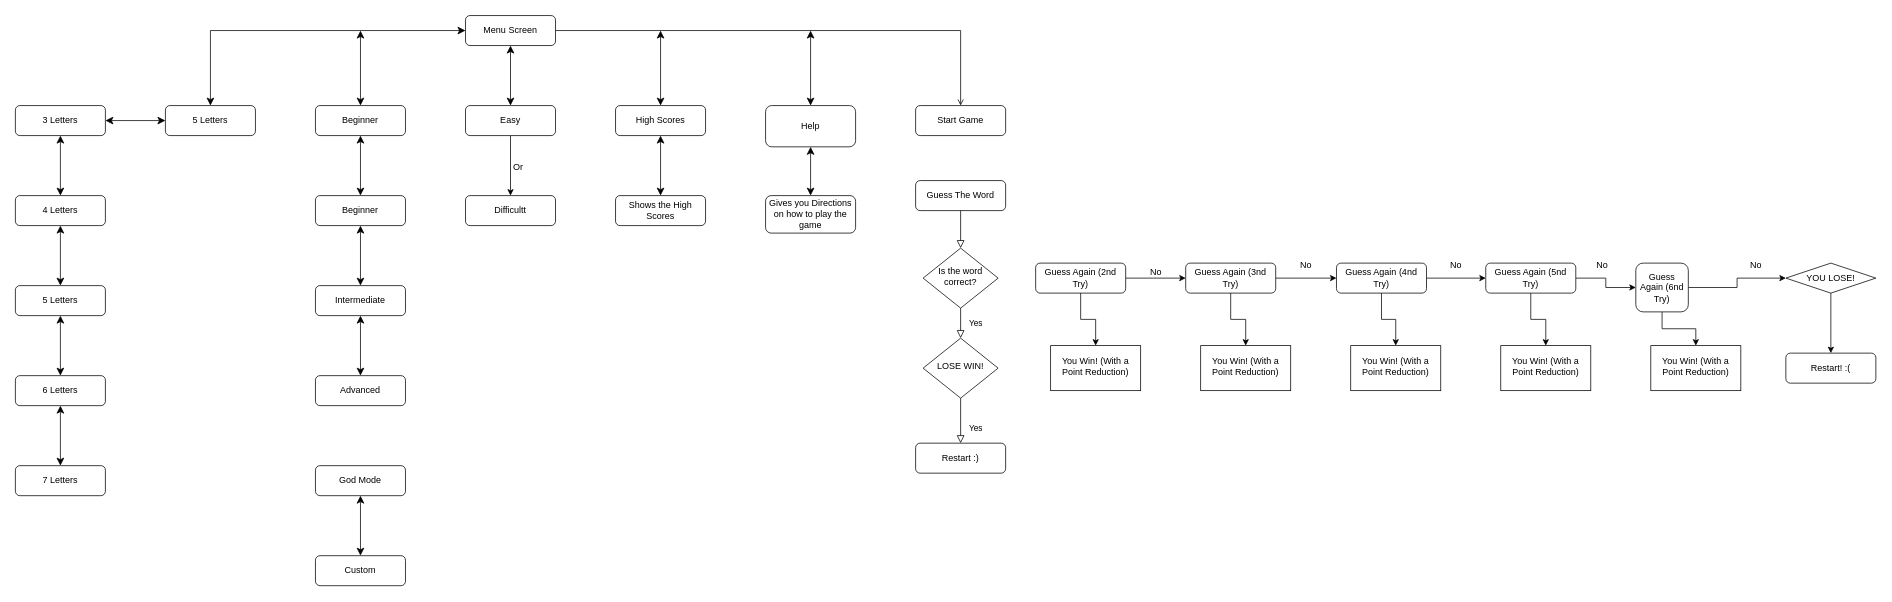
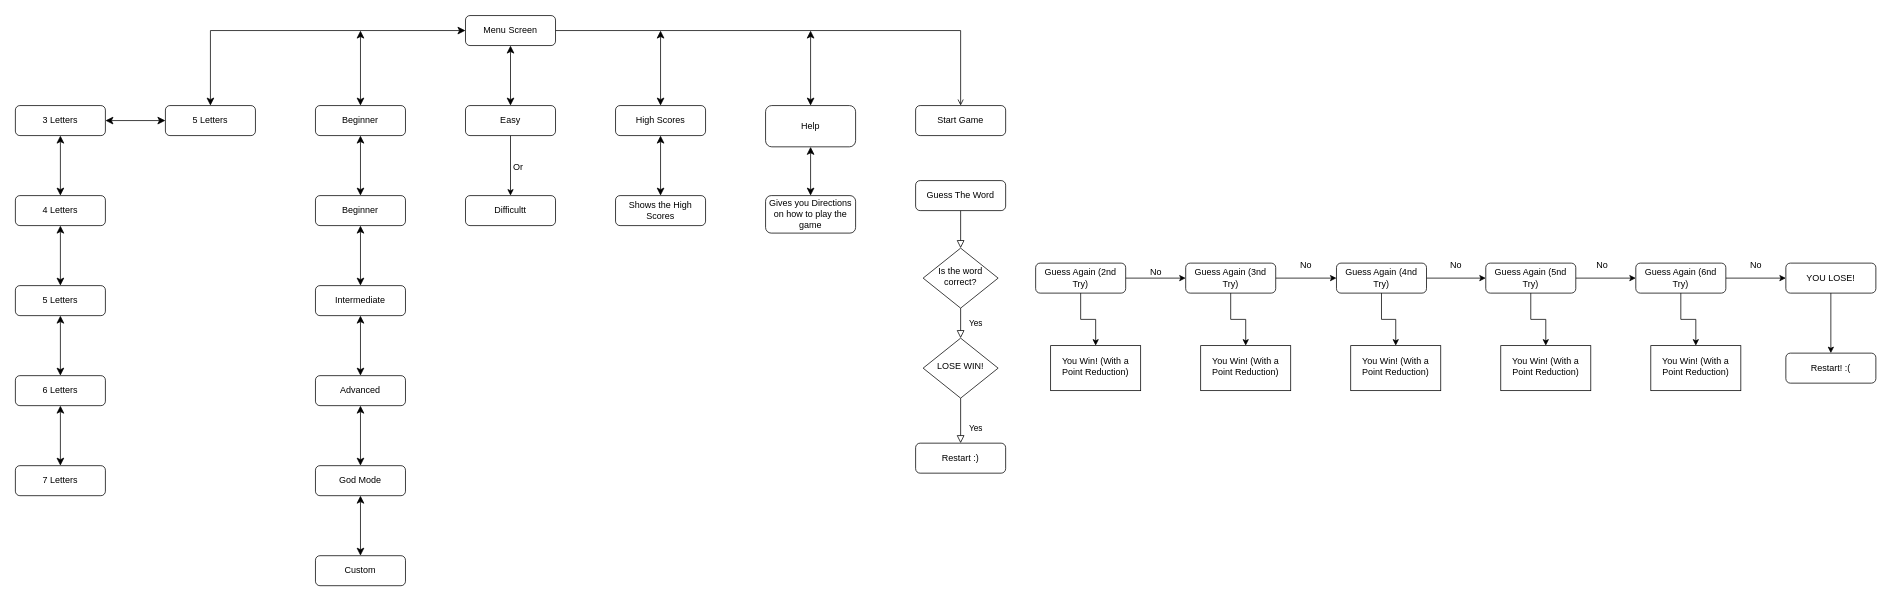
node "YOU LOSE!": shape diamond -> rounded rectangle
node "Guess Again (6nd Try)": size 53x49 -> 90x30
edge "Advanced" -- "God Mode": added
